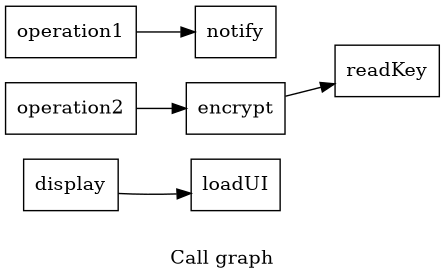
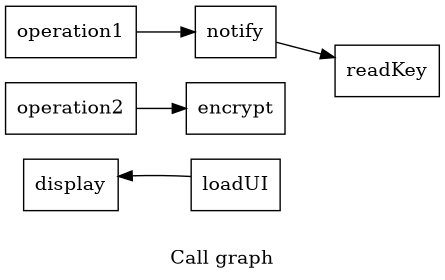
edge "encrypt" -> "readKey": now "notify" -> "readKey"
edge "display" -> "loadUI": reversed
